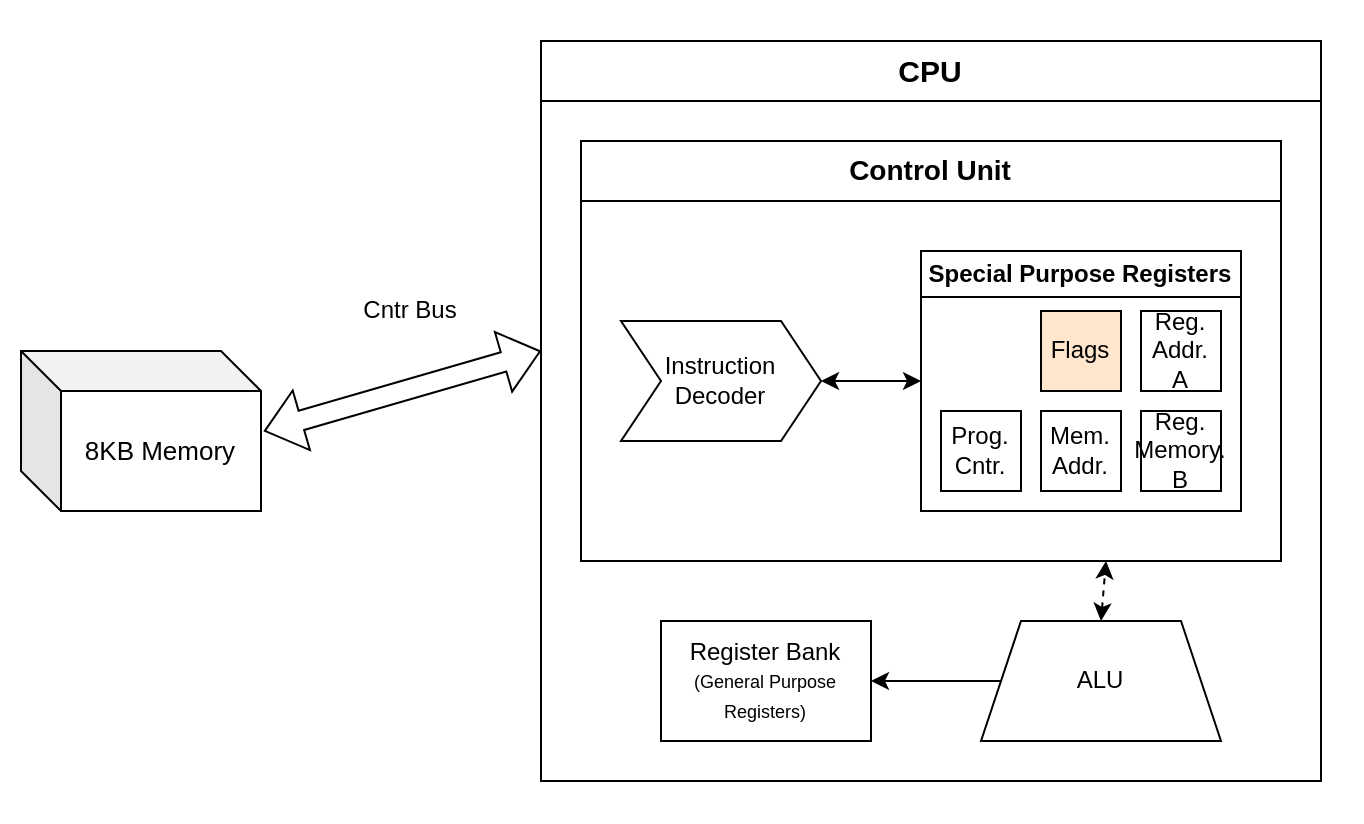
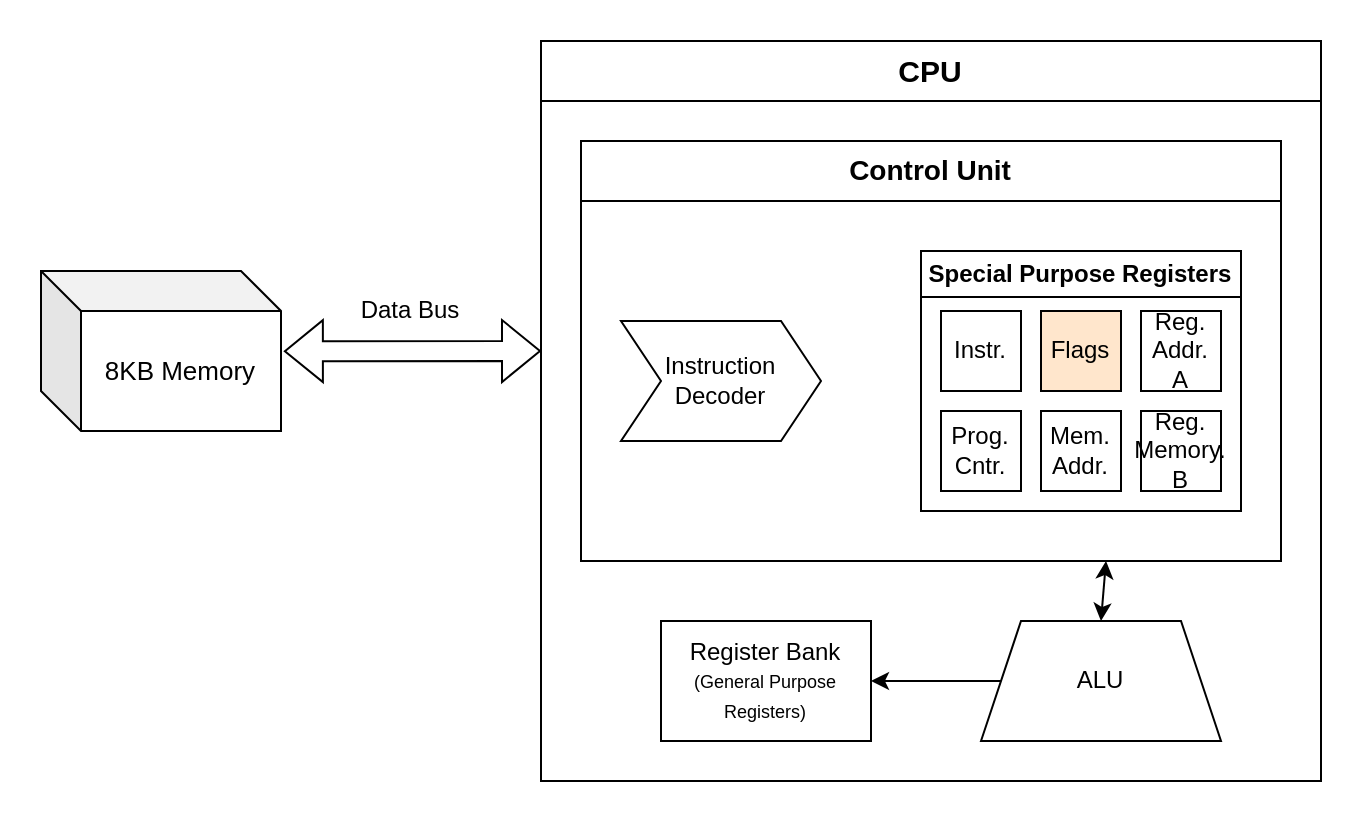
node "Cntr Bus": label "Cntr Bus" -> "Data Bus"
node "Instr.": added
edge "Instruction Decoder" -- "Special Purpose Registers": removed
node "8KB Memory": moved (141, 431) -> (161, 351)
edge "Control Unit" -- "ALU": style dashed -> solid
